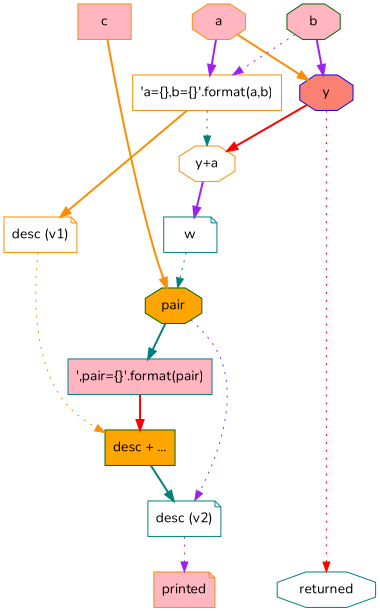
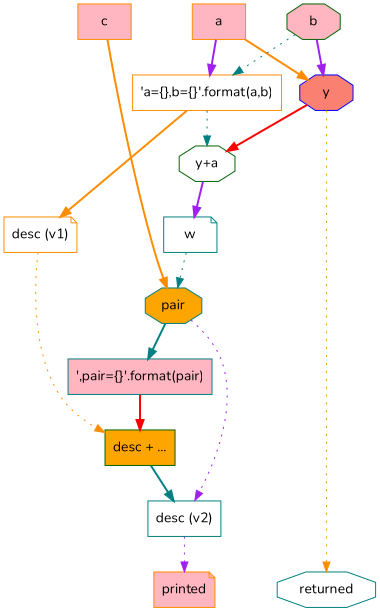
node "a": shape octagon -> box
edge "b" -> "'a={},b={}'.format(a,b)": color purple -> teal
node "y+a": color darkorange -> darkgreen
node "pair": color darkgreen -> teal
edge "y" -> "returned": color red -> darkorange
node "desc (v2)": shape note -> box
